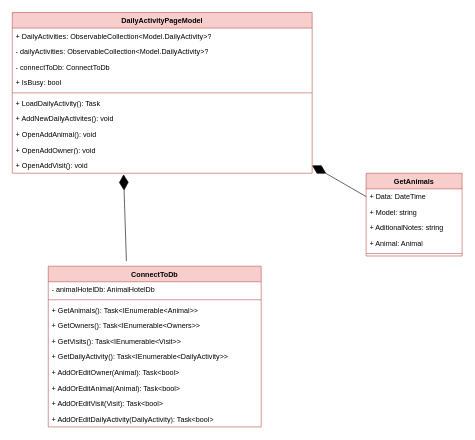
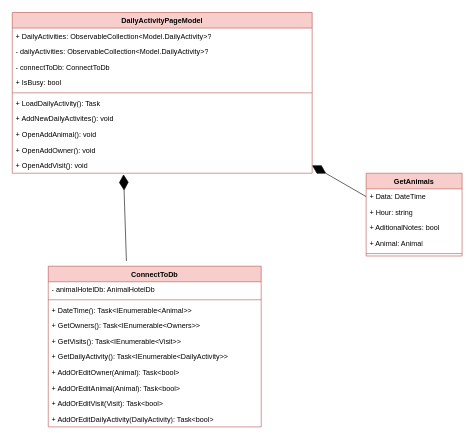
node "+ Model: string": label "+ Model: string" -> "+ Hour: string"
node "+ AditionalNotes: string": label "+ AditionalNotes: string" -> "+ AditionalNotes: bool"
node "+ GetAnimals(): Task<IEnumerable<Animal>>": label "+ GetAnimals(): Task<IEnumerable<Animal>>" -> "+ DateTime(): Task<IEnumerable<Animal>>"
